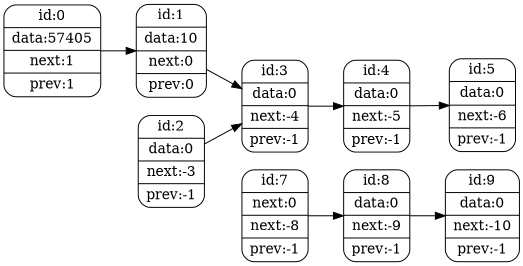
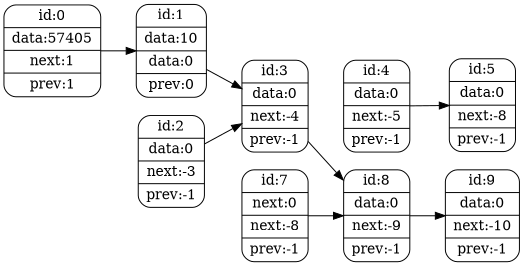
node "id:1": text "next:0" -> "data:0"
edge "id:3" -> "id:4": now "id:3" -> "id:8"
node "id:5": text "next:-6" -> "next:-8"
